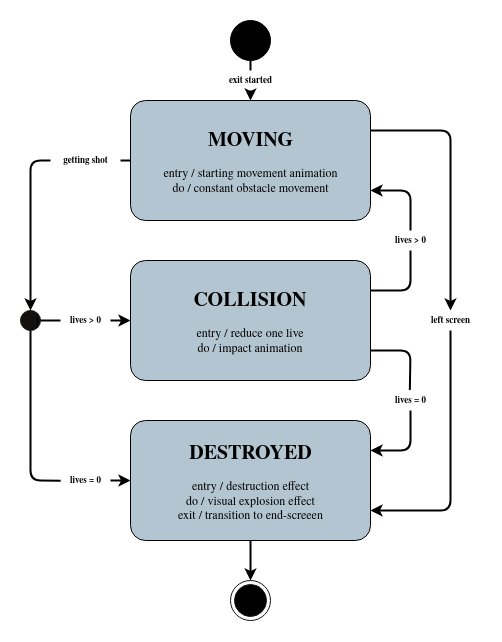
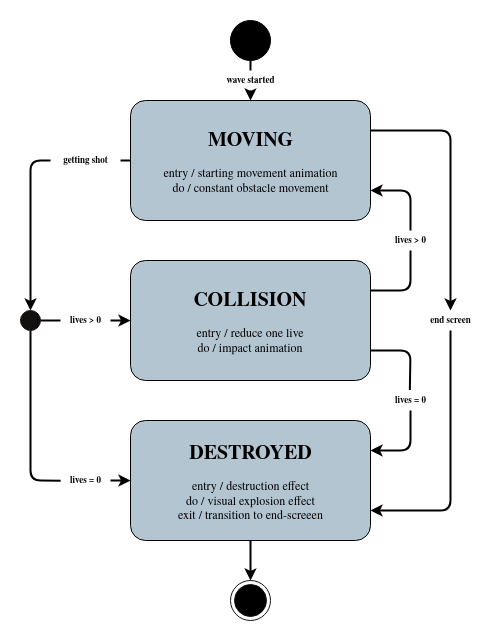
node "exit started": label "exit started" -> "wave started"
node "left screen": label "left screen" -> "end screen"
